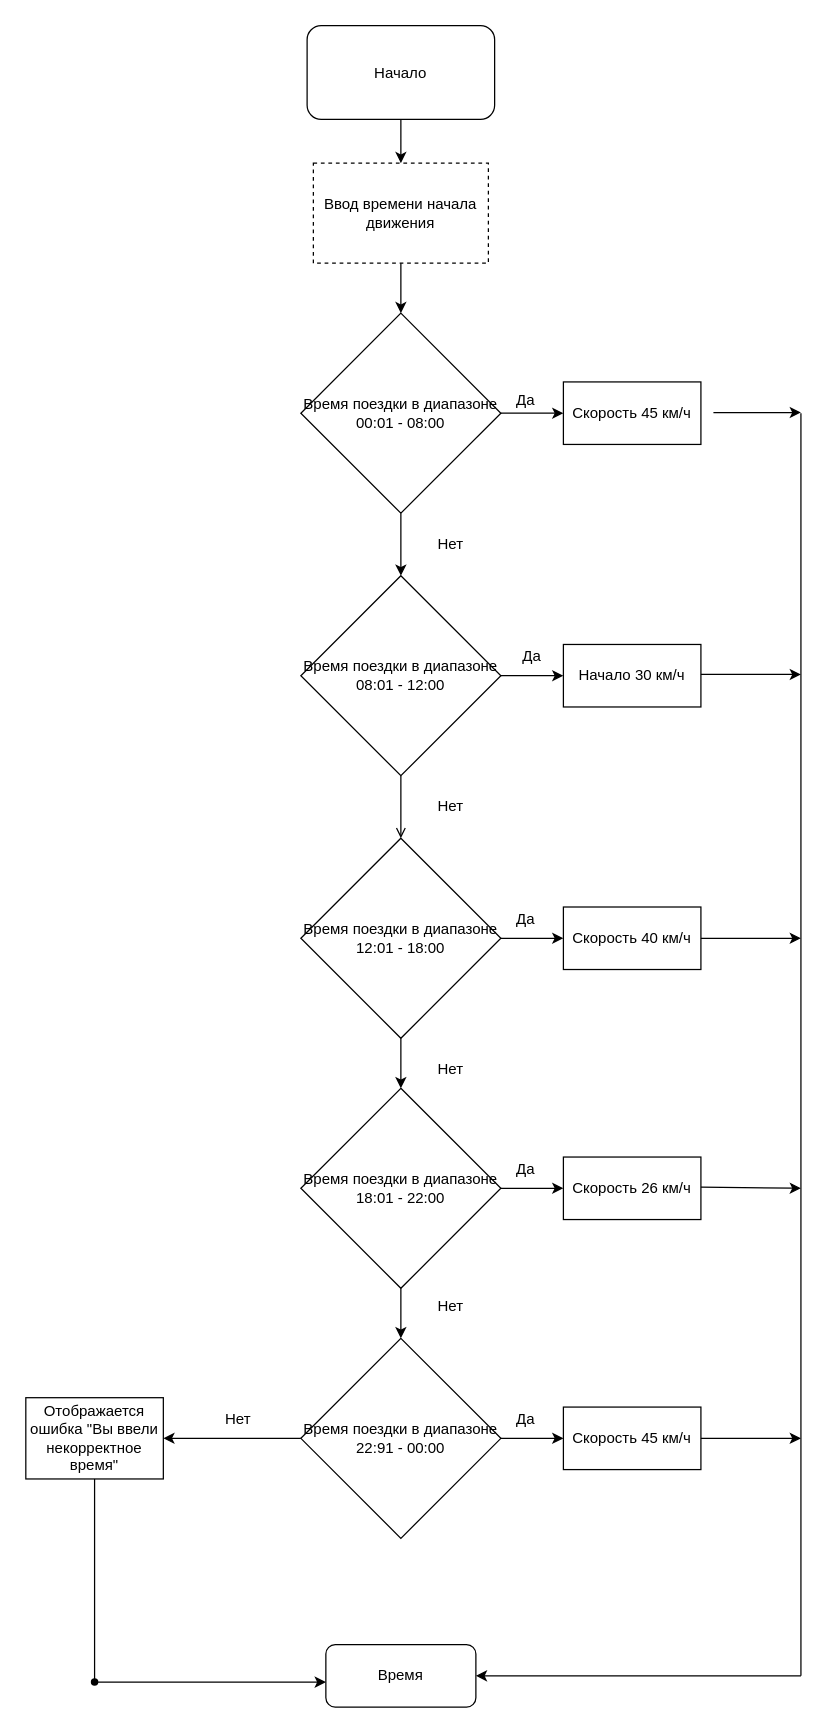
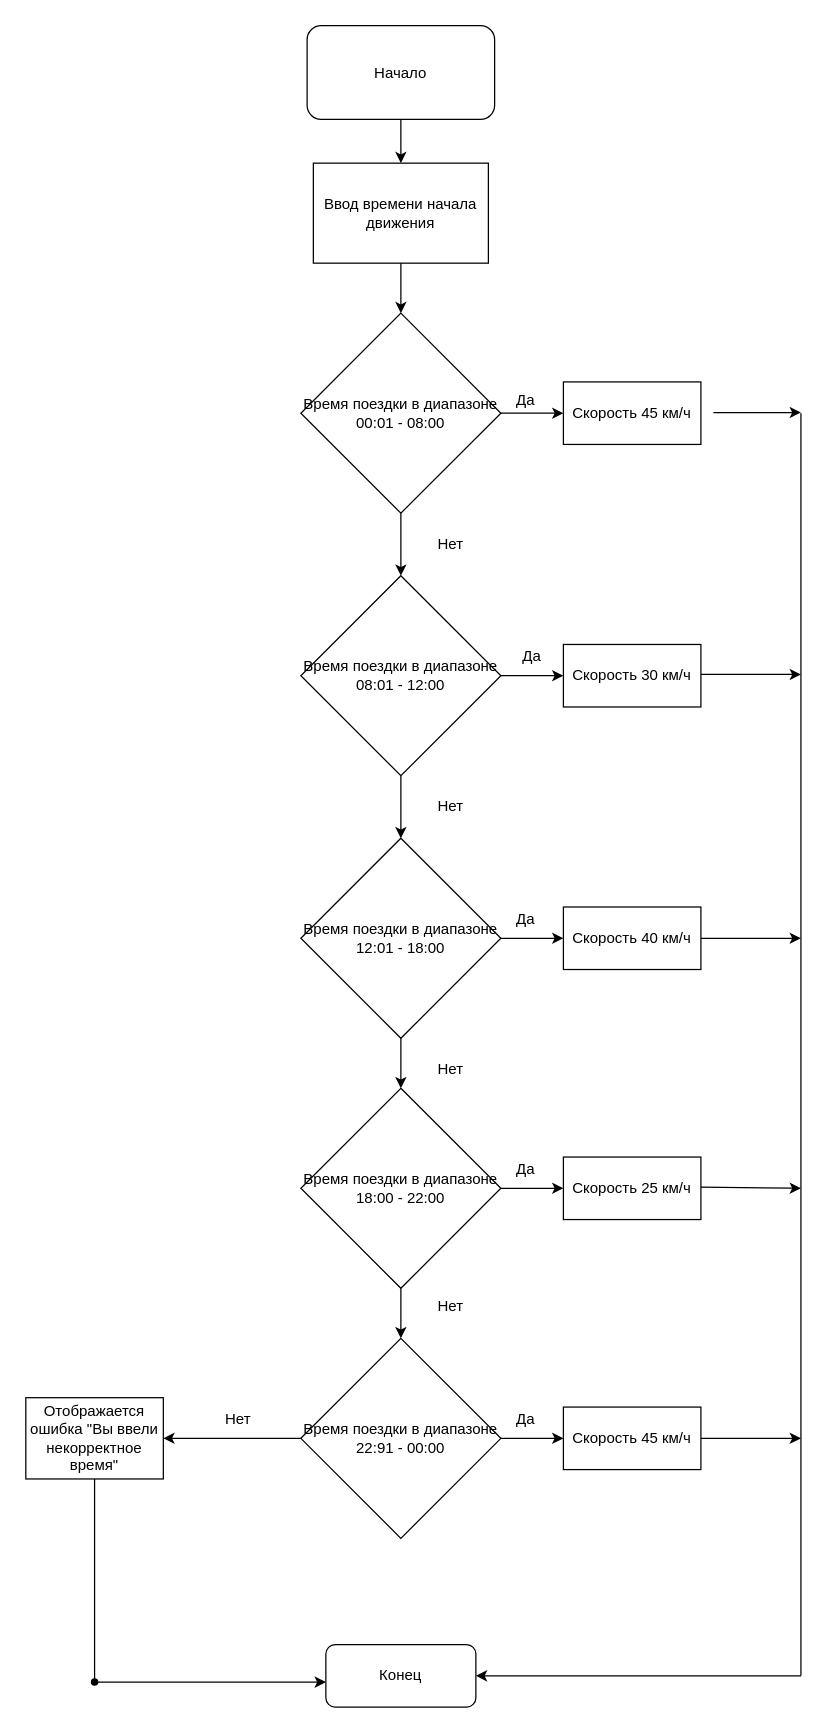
node "Ввод времени начала движения": style dashed -> solid
node "Начало 30 км/ч": label "Начало 30 км/ч" -> "Скорость 30 км/ч"
edge "Время поездки в диапазоне 08:01 - 12:00" -> "Время поездки в диапазоне 12:01 - 18:00": arrowhead open -> classic
node "Время поездки в диапазоне 18:01 - 22:00": label "Время поездки в диапазоне 18:01 - 22:00" -> "Время поездки в диапазоне 18:00 - 22:00"
node "Скорость 26 км/ч": label "Скорость 26 км/ч" -> "Скорость 25 км/ч"
node "Время": label "Время" -> "Конец"
